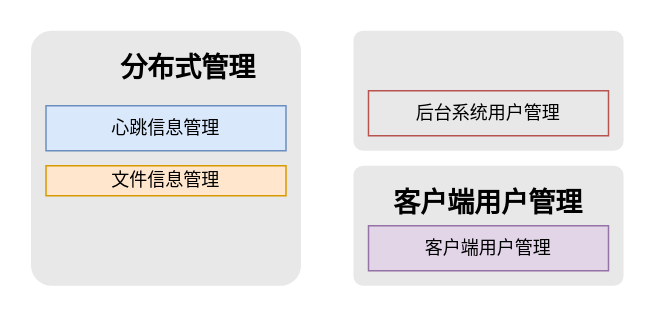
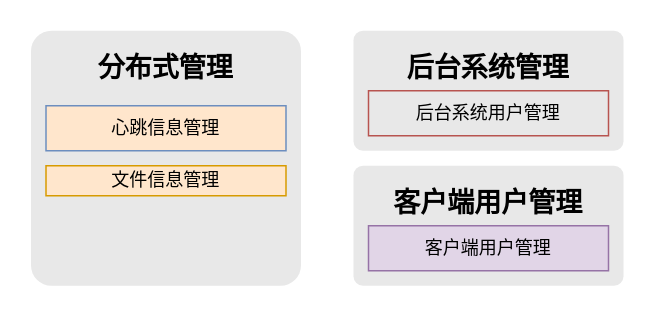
node "分布式管理": moved (188, 68) -> (166, 68)
node "后台系统管理": added
node "心跳信息管理": fillcolor #dae8fc -> #ffe6cc
